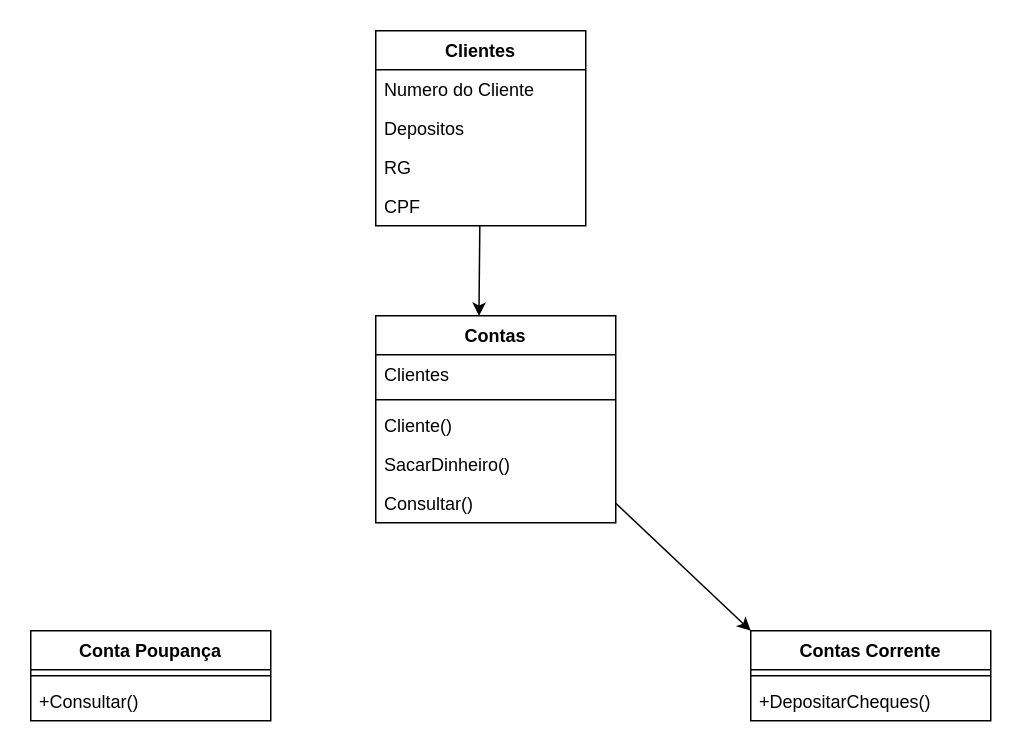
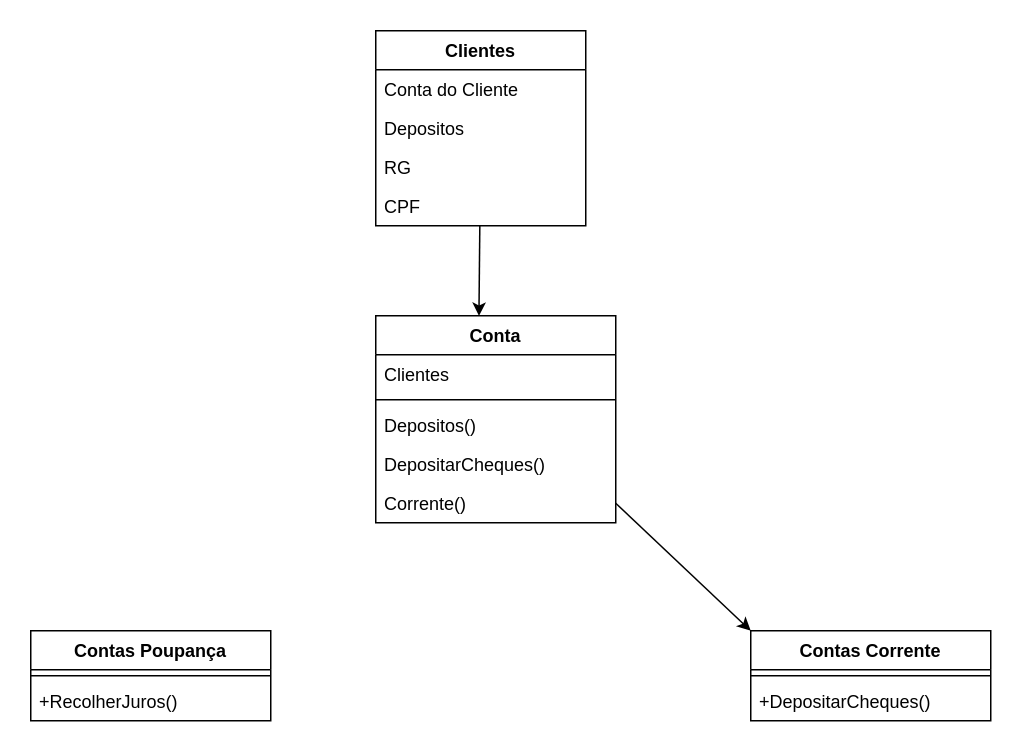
node "Numero do Cliente": label "Numero do Cliente" -> "Conta do Cliente"
node "Contas": label "Contas" -> "Conta"
node "Cliente()": label "Cliente()" -> "Depositos()"
node "SacarDinheiro()": label "SacarDinheiro()" -> "DepositarCheques()"
node "Consultar()": label "Consultar()" -> "Corrente()"
node "Conta Poupança": label "Conta Poupança" -> "Contas Poupança"
node "+Consultar()": label "+Consultar()" -> "+RecolherJuros()"
